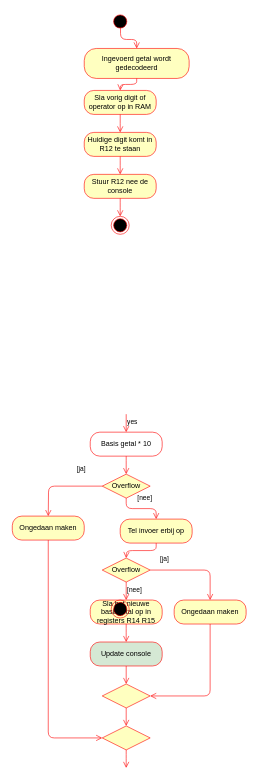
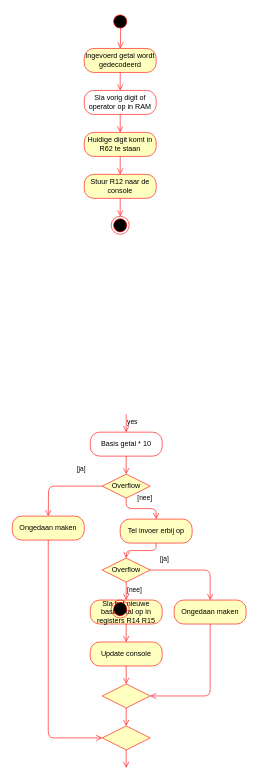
node "Ingevoerd getal wordt gedecodeerd": size 105x30 -> 72x24
node "Sla vorig digit of operator op in RAM": fillcolor #ffffc0 -> #ffffff
node "Huidige digit komt in R12 te staan": label "Huidige digit komt in R12 te staan" -> "Huidige digit komt in R62 te staan"
node "Stuur R12 nee de console": label "Stuur R12 nee de console" -> "Stuur R12 naar de console"
node "Update console": fillcolor #d5e8d4 -> #ffffc0
